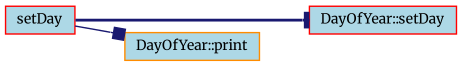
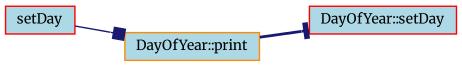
edge "setDay" -> "DayOfYear::setDay": now "DayOfYear::print" -> "DayOfYear::setDay"
